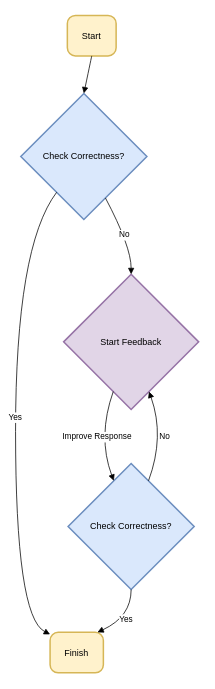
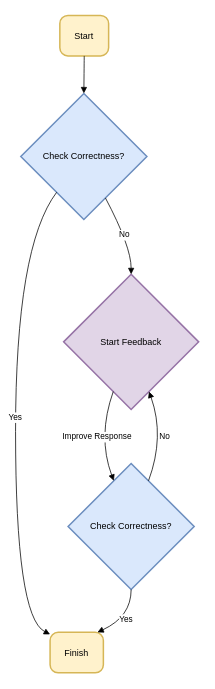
node "Start": moved (92, 36) -> (84, 36)
